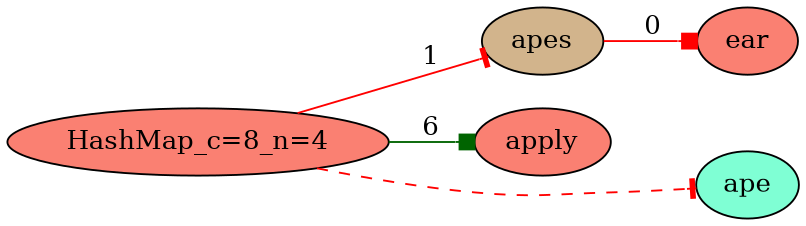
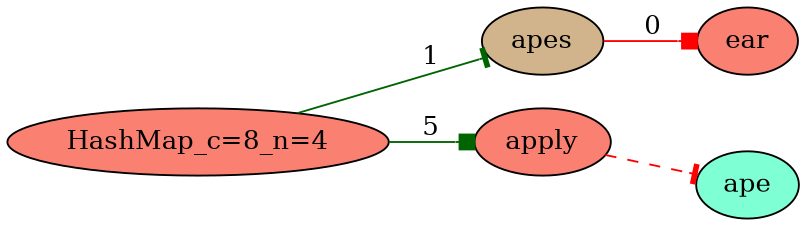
edge "HashMap_c=8_n=4" -> "apes": color red -> darkgreen
edge "HashMap_c=8_n=4" -> "apply": label "6" -> "5"
edge "HashMap_c=8_n=4" -> "ape": now "apply" -> "ape"
